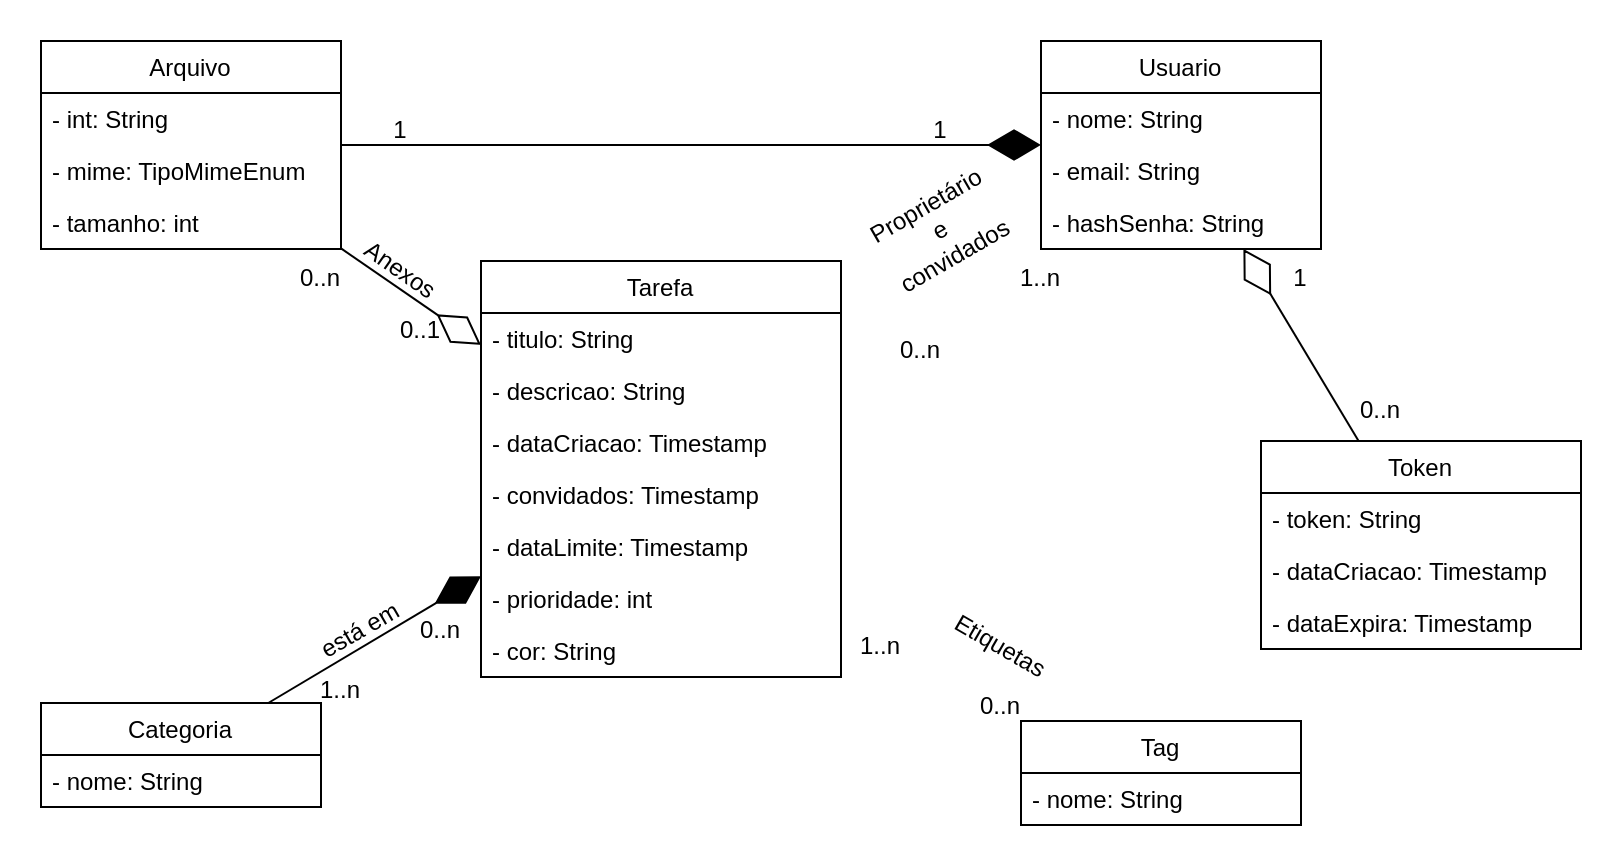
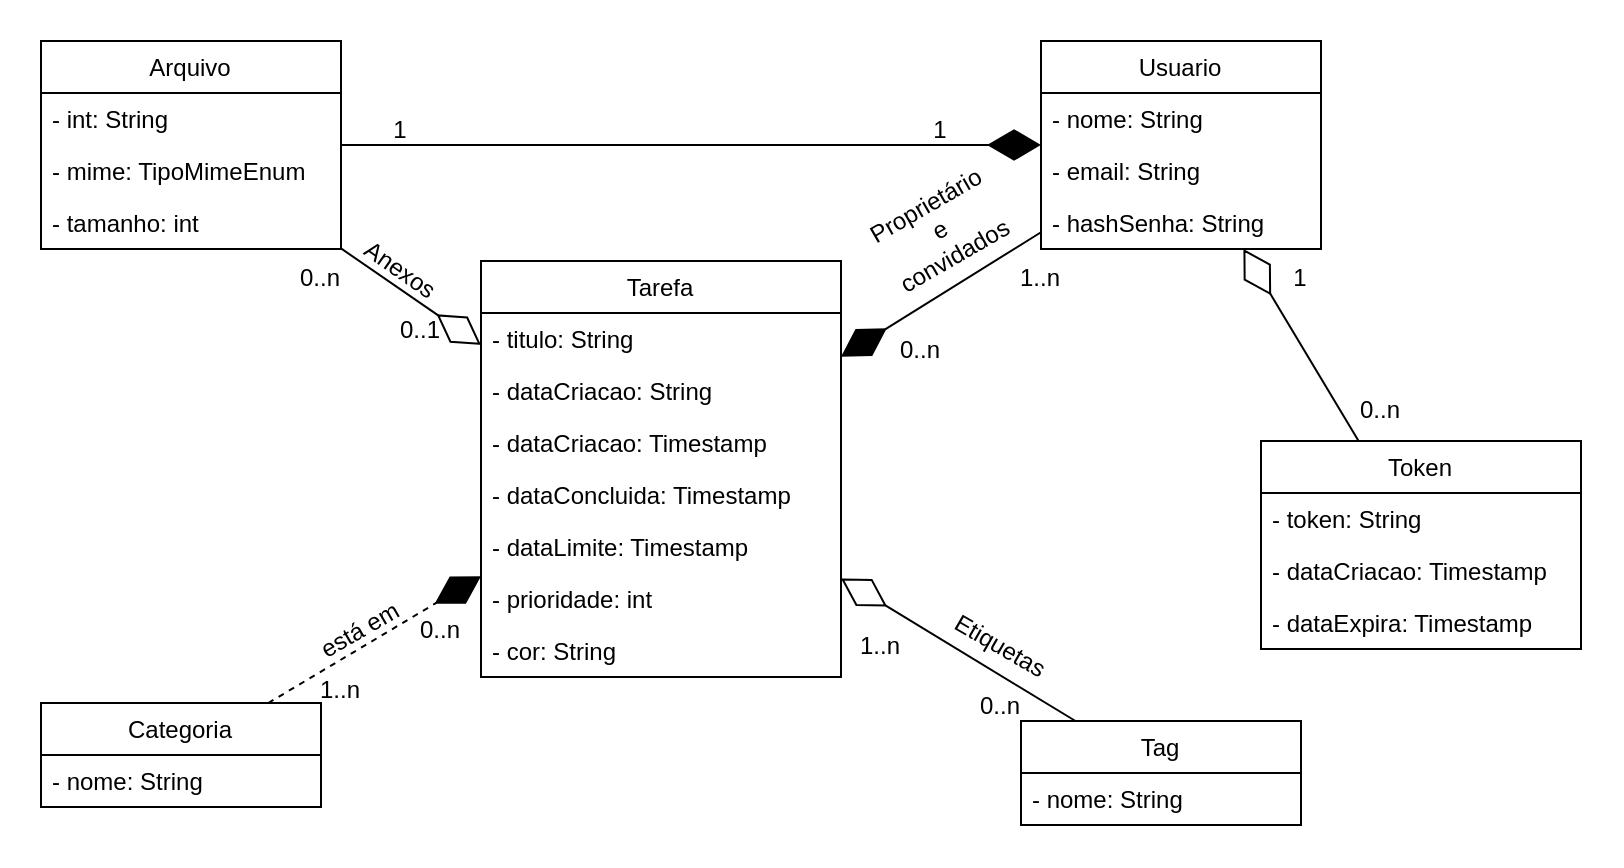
edge "Usuario" -> "Tarefa": added
node "- descricao: String": label "- descricao: String" -> "- dataCriacao: String"
node "- convidados: Timestamp": label "- convidados: Timestamp" -> "- dataConcluida: Timestamp"
edge "Categoria" -> "Tarefa": style solid -> dashed
edge "Tag" -> "Tarefa": added
